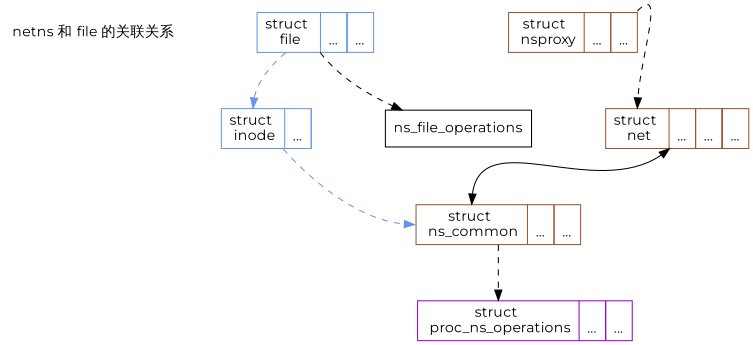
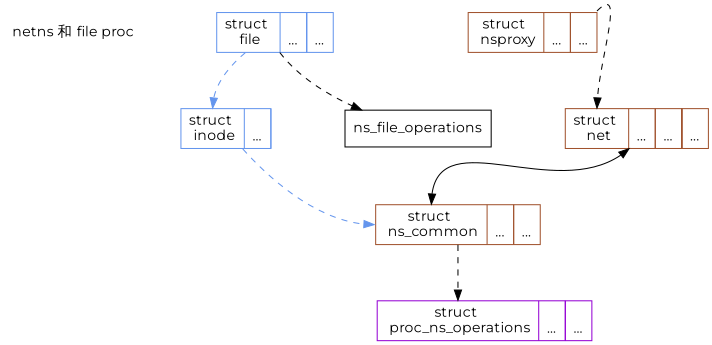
node "netns 和 file 的关联关系": label "netns 和 file 的关联关系" -> "netns 和 file proc"
